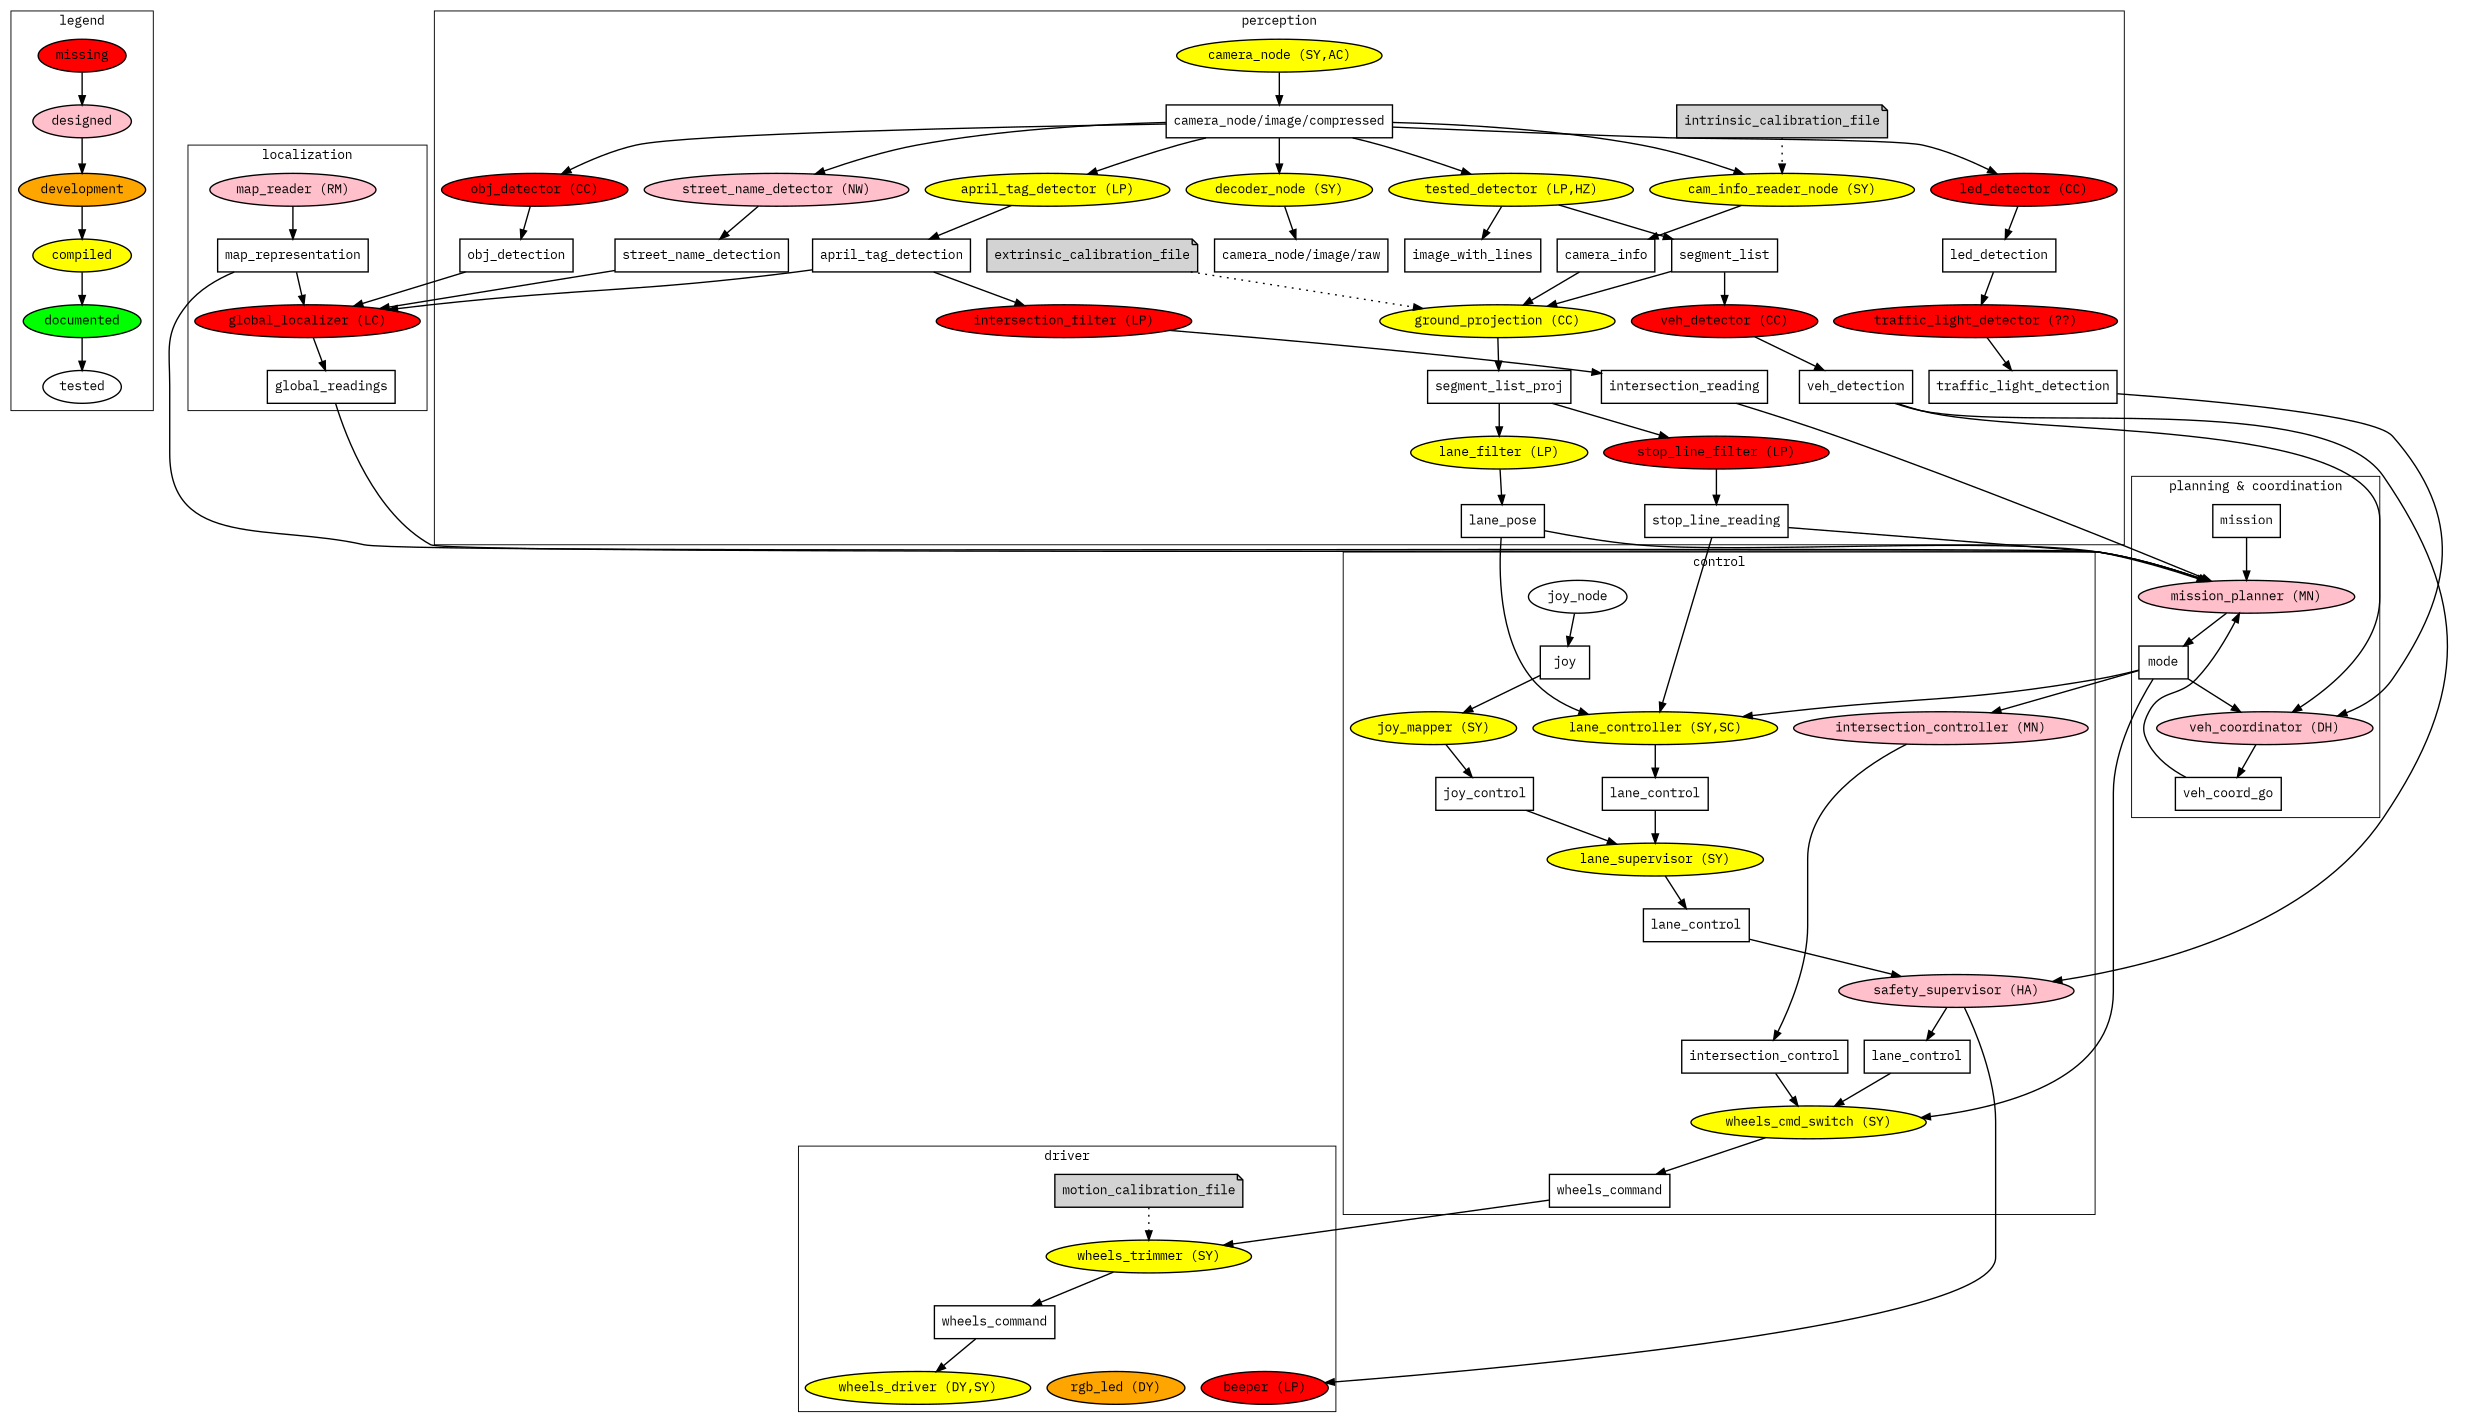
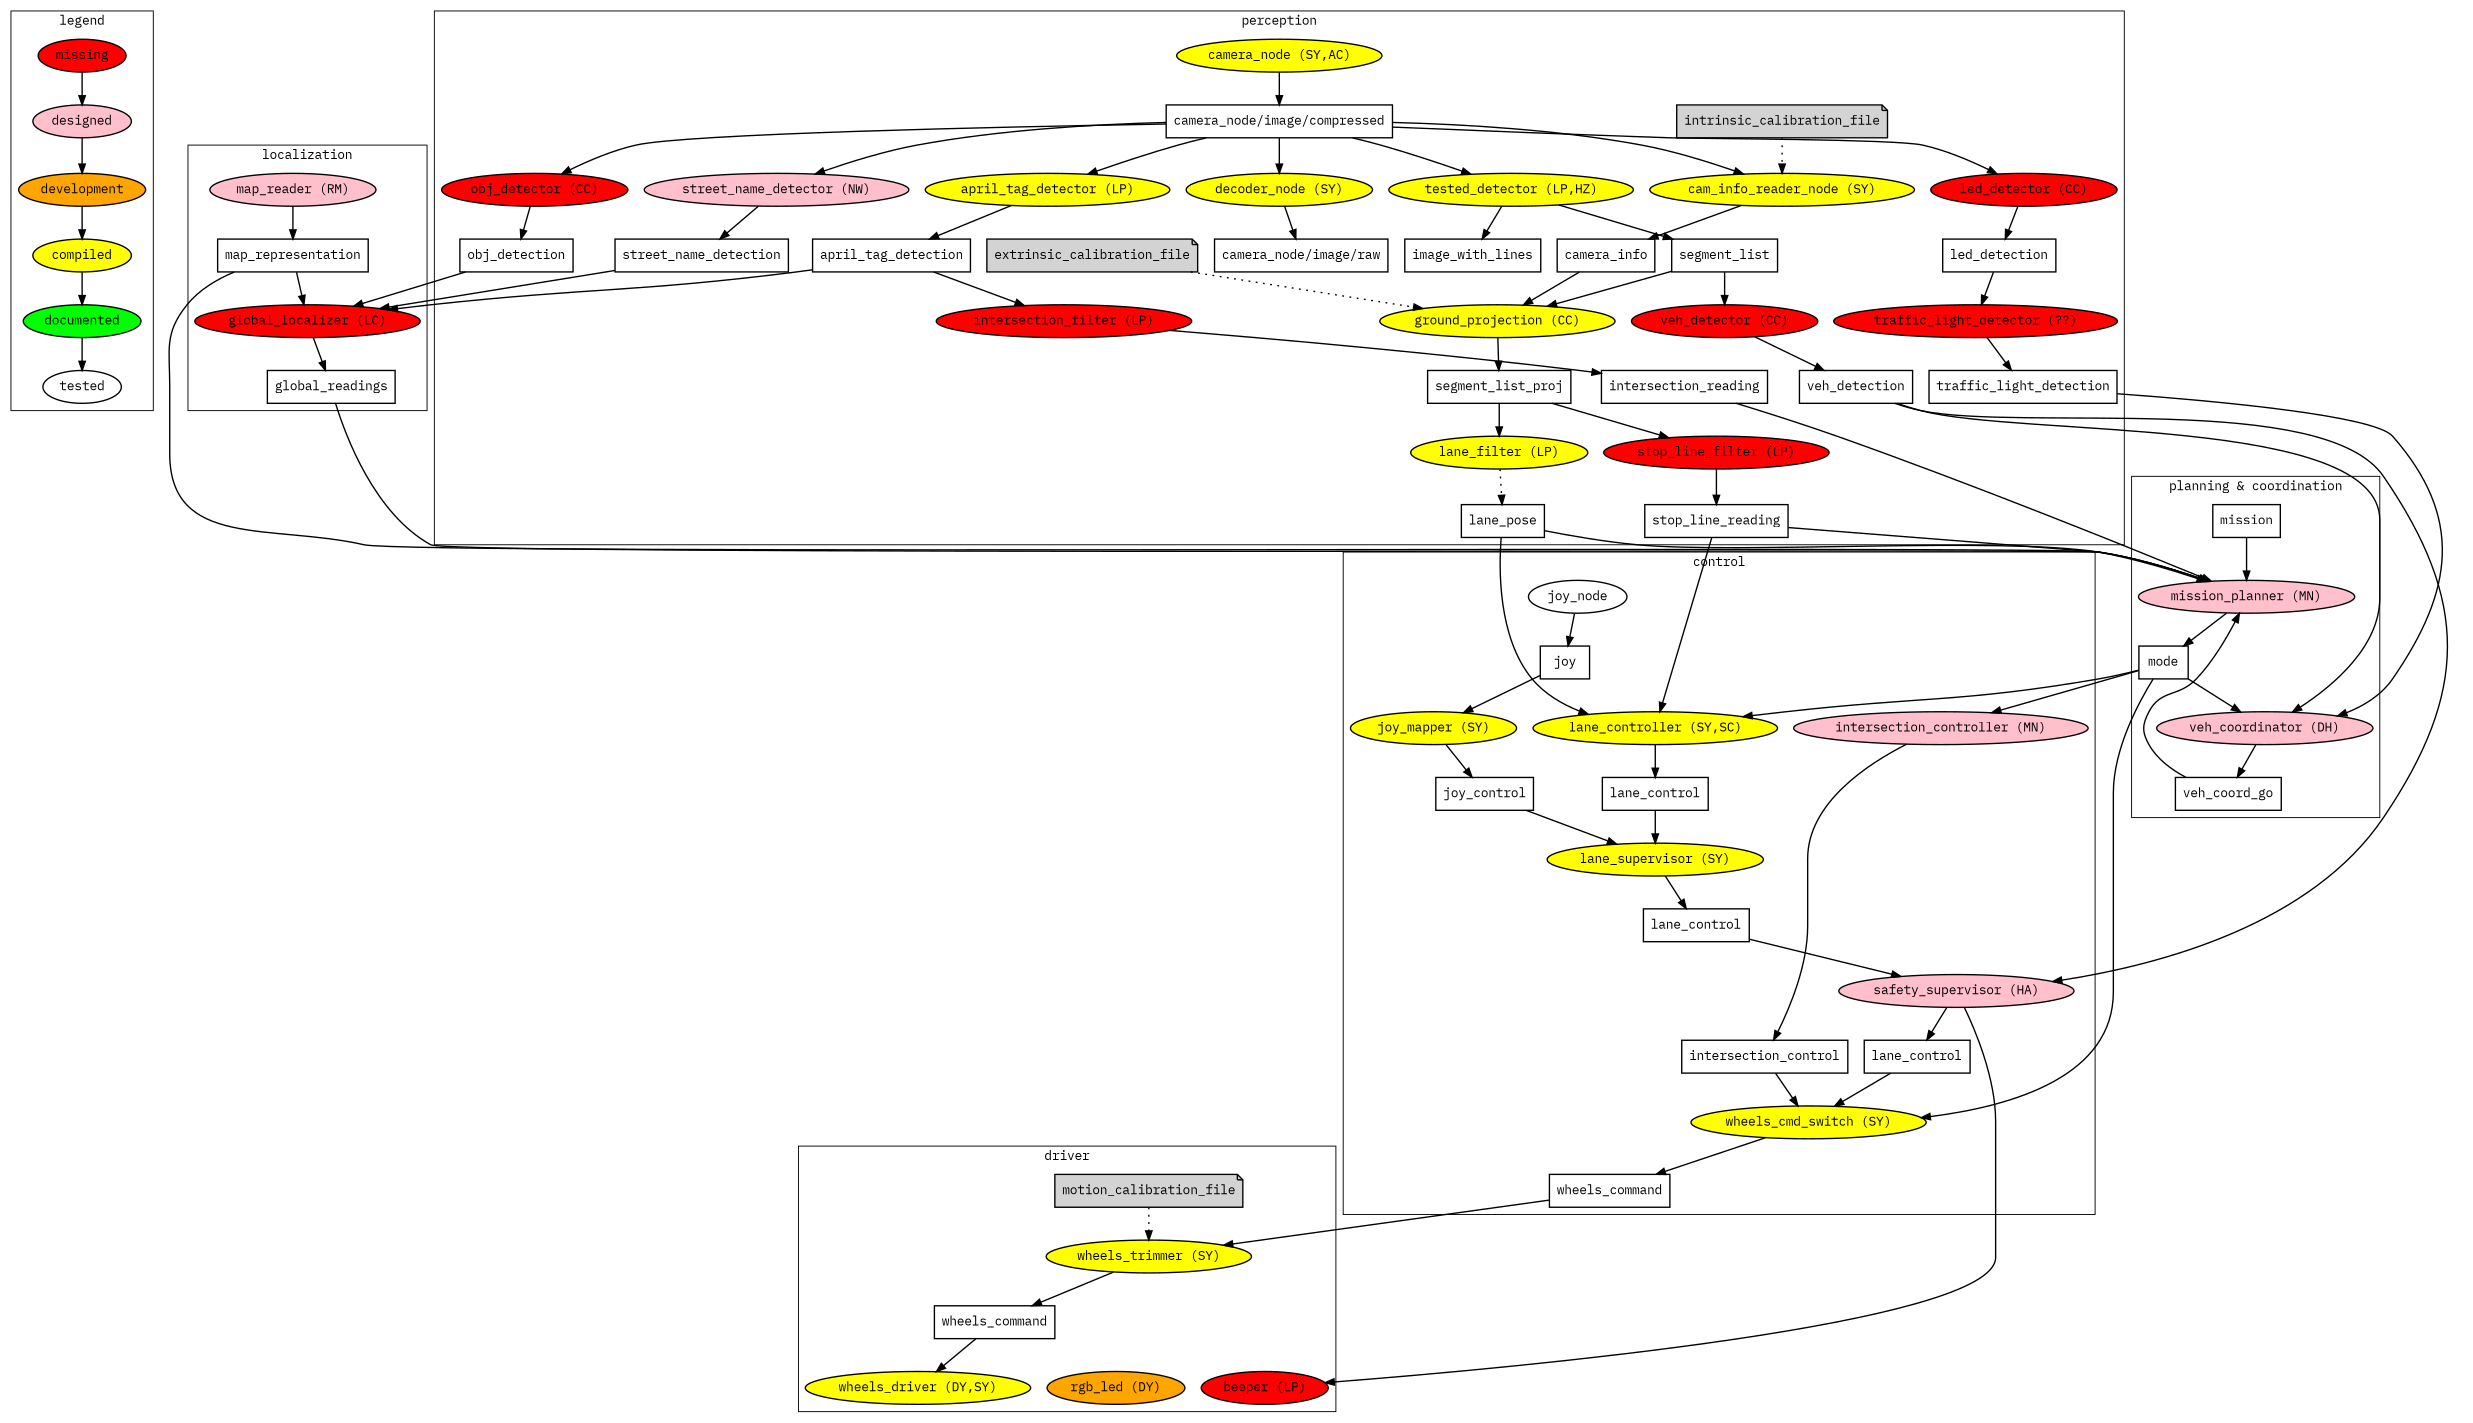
edge "lane_filter (LP)" -> "lane_pose": style solid -> dotted
